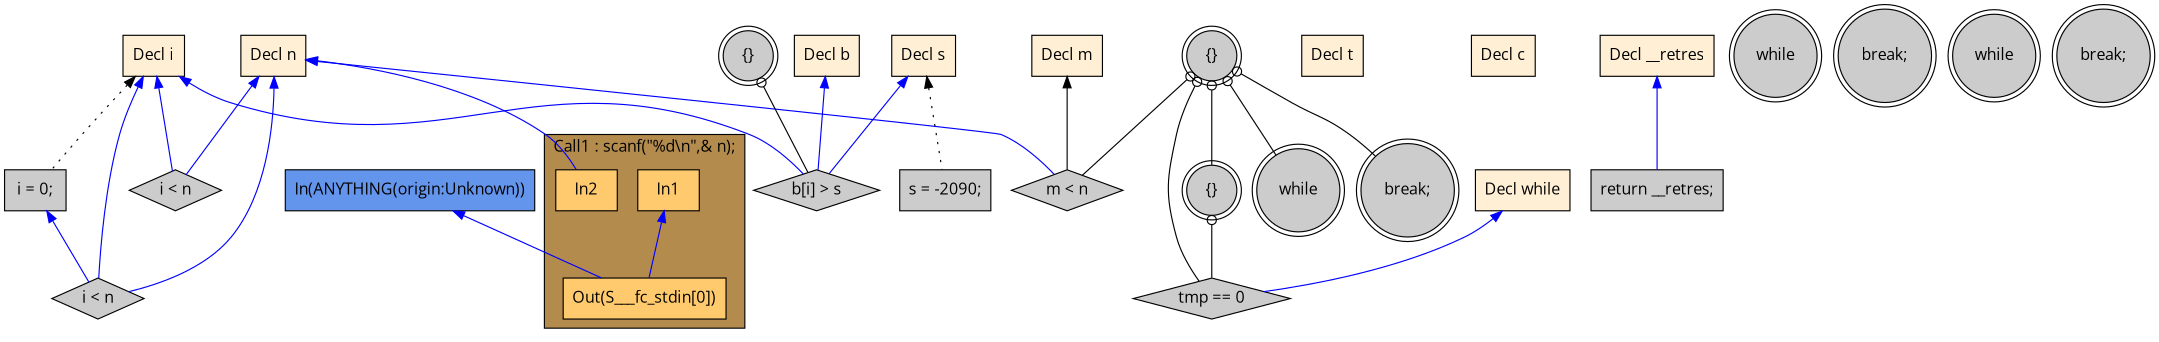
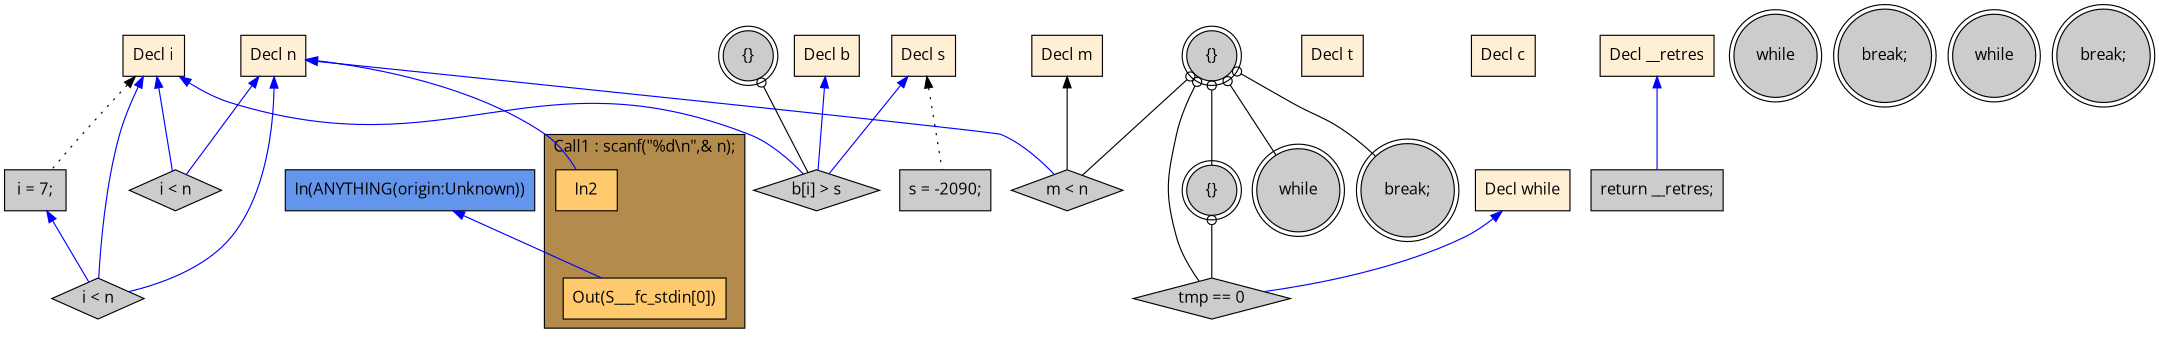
node "i = 0;": label "i = 0;" -> "i = 7;"
node "In1": removed
